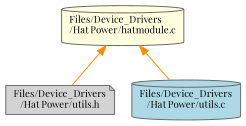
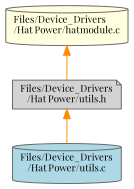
edge "Files/Device_Drivers /Hat Power/utils.c" -> "Files/Device_Drivers /Hat Power/hatmodule.c": now "Files/Device_Drivers /Hat Power/utils.c" -> "Files/Device_Drivers /Hat Power/utils.h"
